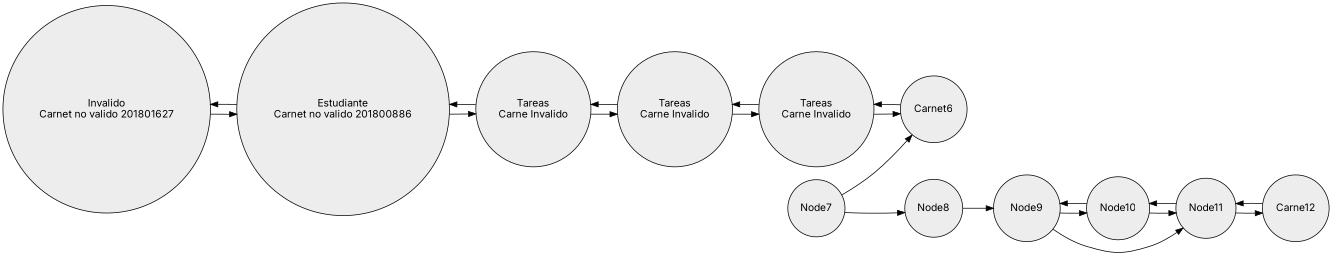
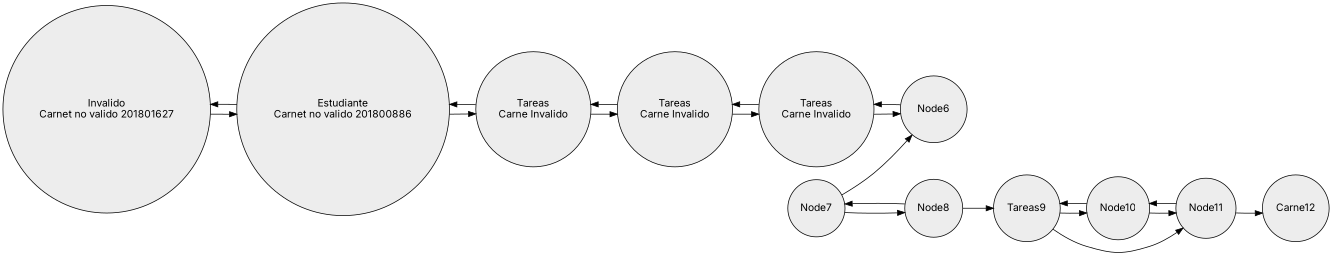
node "Carnet6": label "Carnet6" -> "Node6"
edge "Node8" -> "Node7": added
edge "Carne12" -> "Node11": removed
node "Node9": label "Node9" -> "Tareas9"
